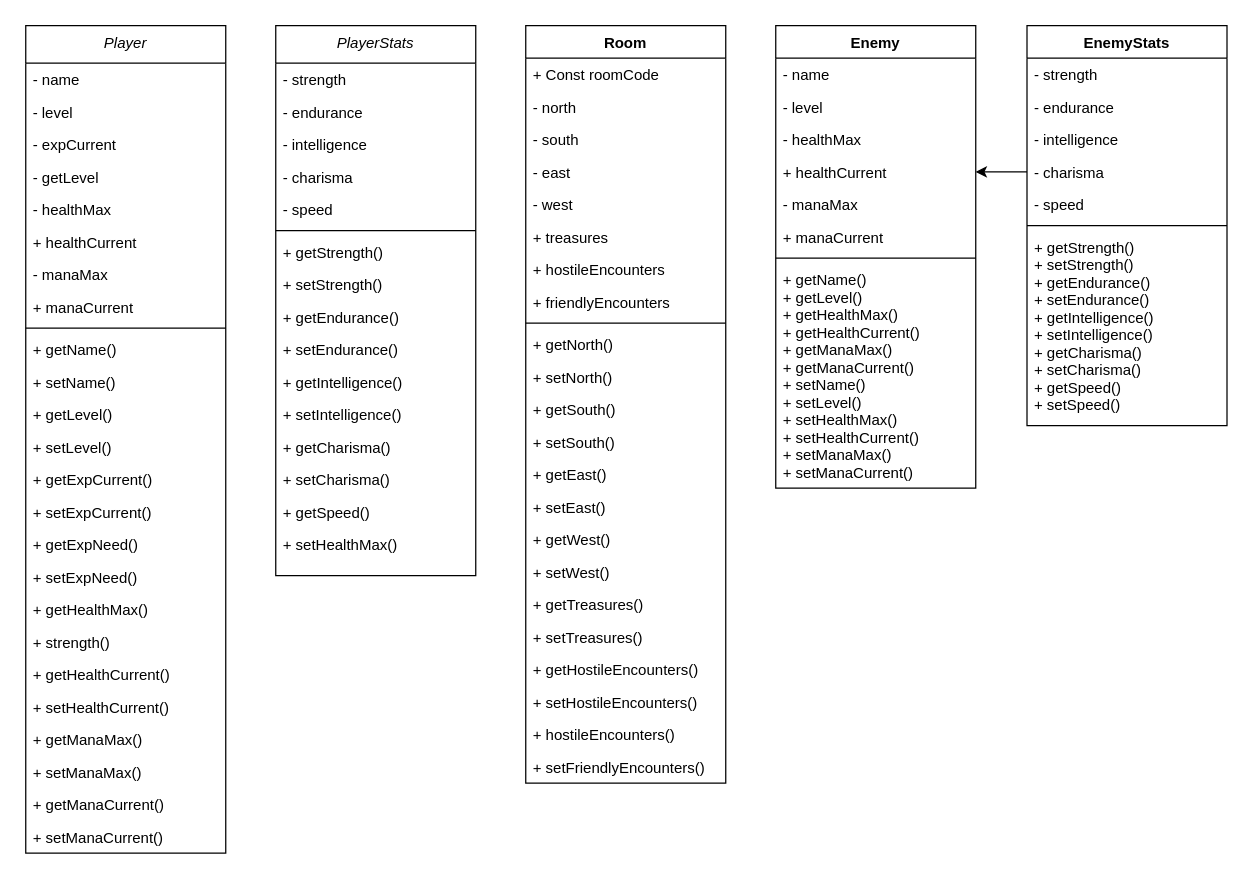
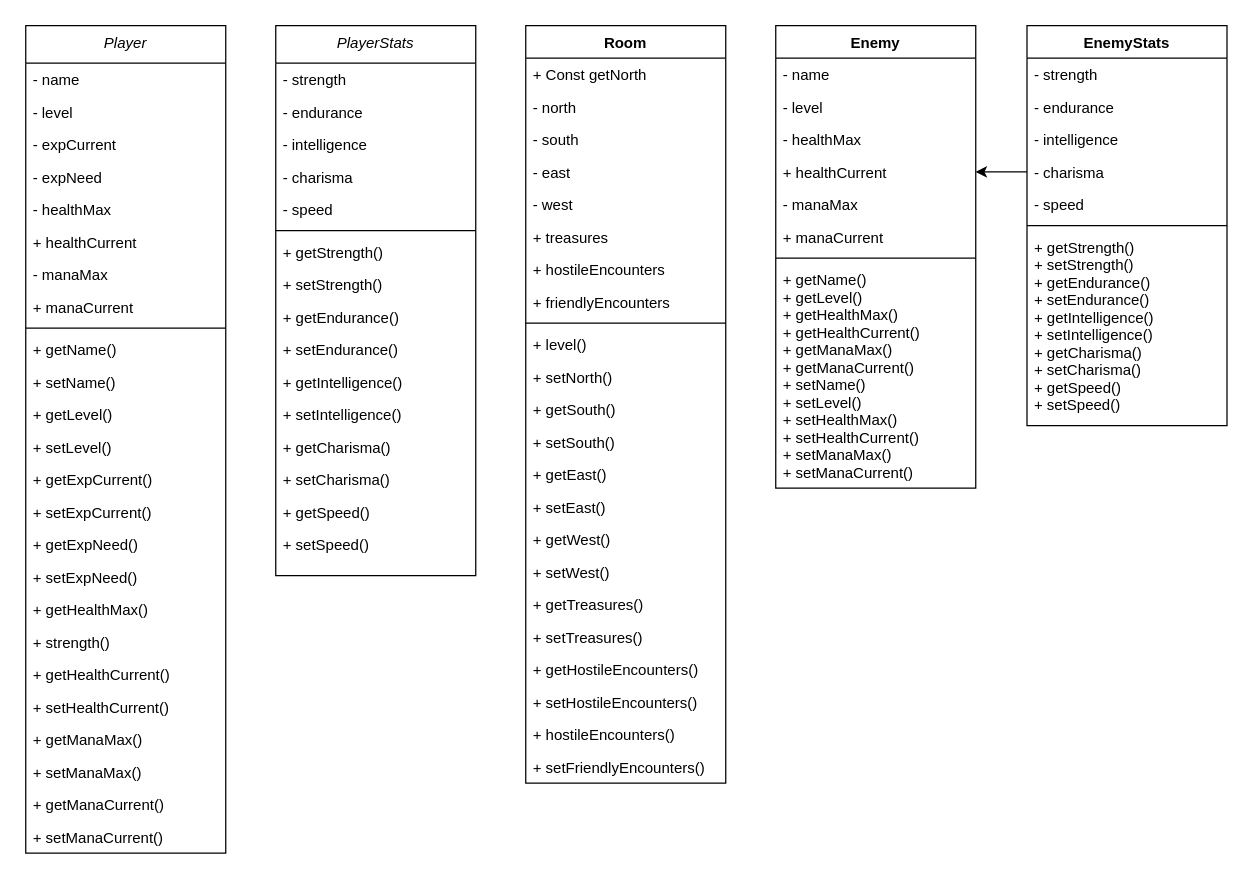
node "+ Const roomCode": label "+ Const roomCode" -> "+ Const getNorth"
node "- getLevel": label "- getLevel" -> "- expNeed"
node "+ getNorth()": label "+ getNorth()" -> "+ level()"
node "+ setHealthMax()": label "+ setHealthMax()" -> "+ setSpeed()"
